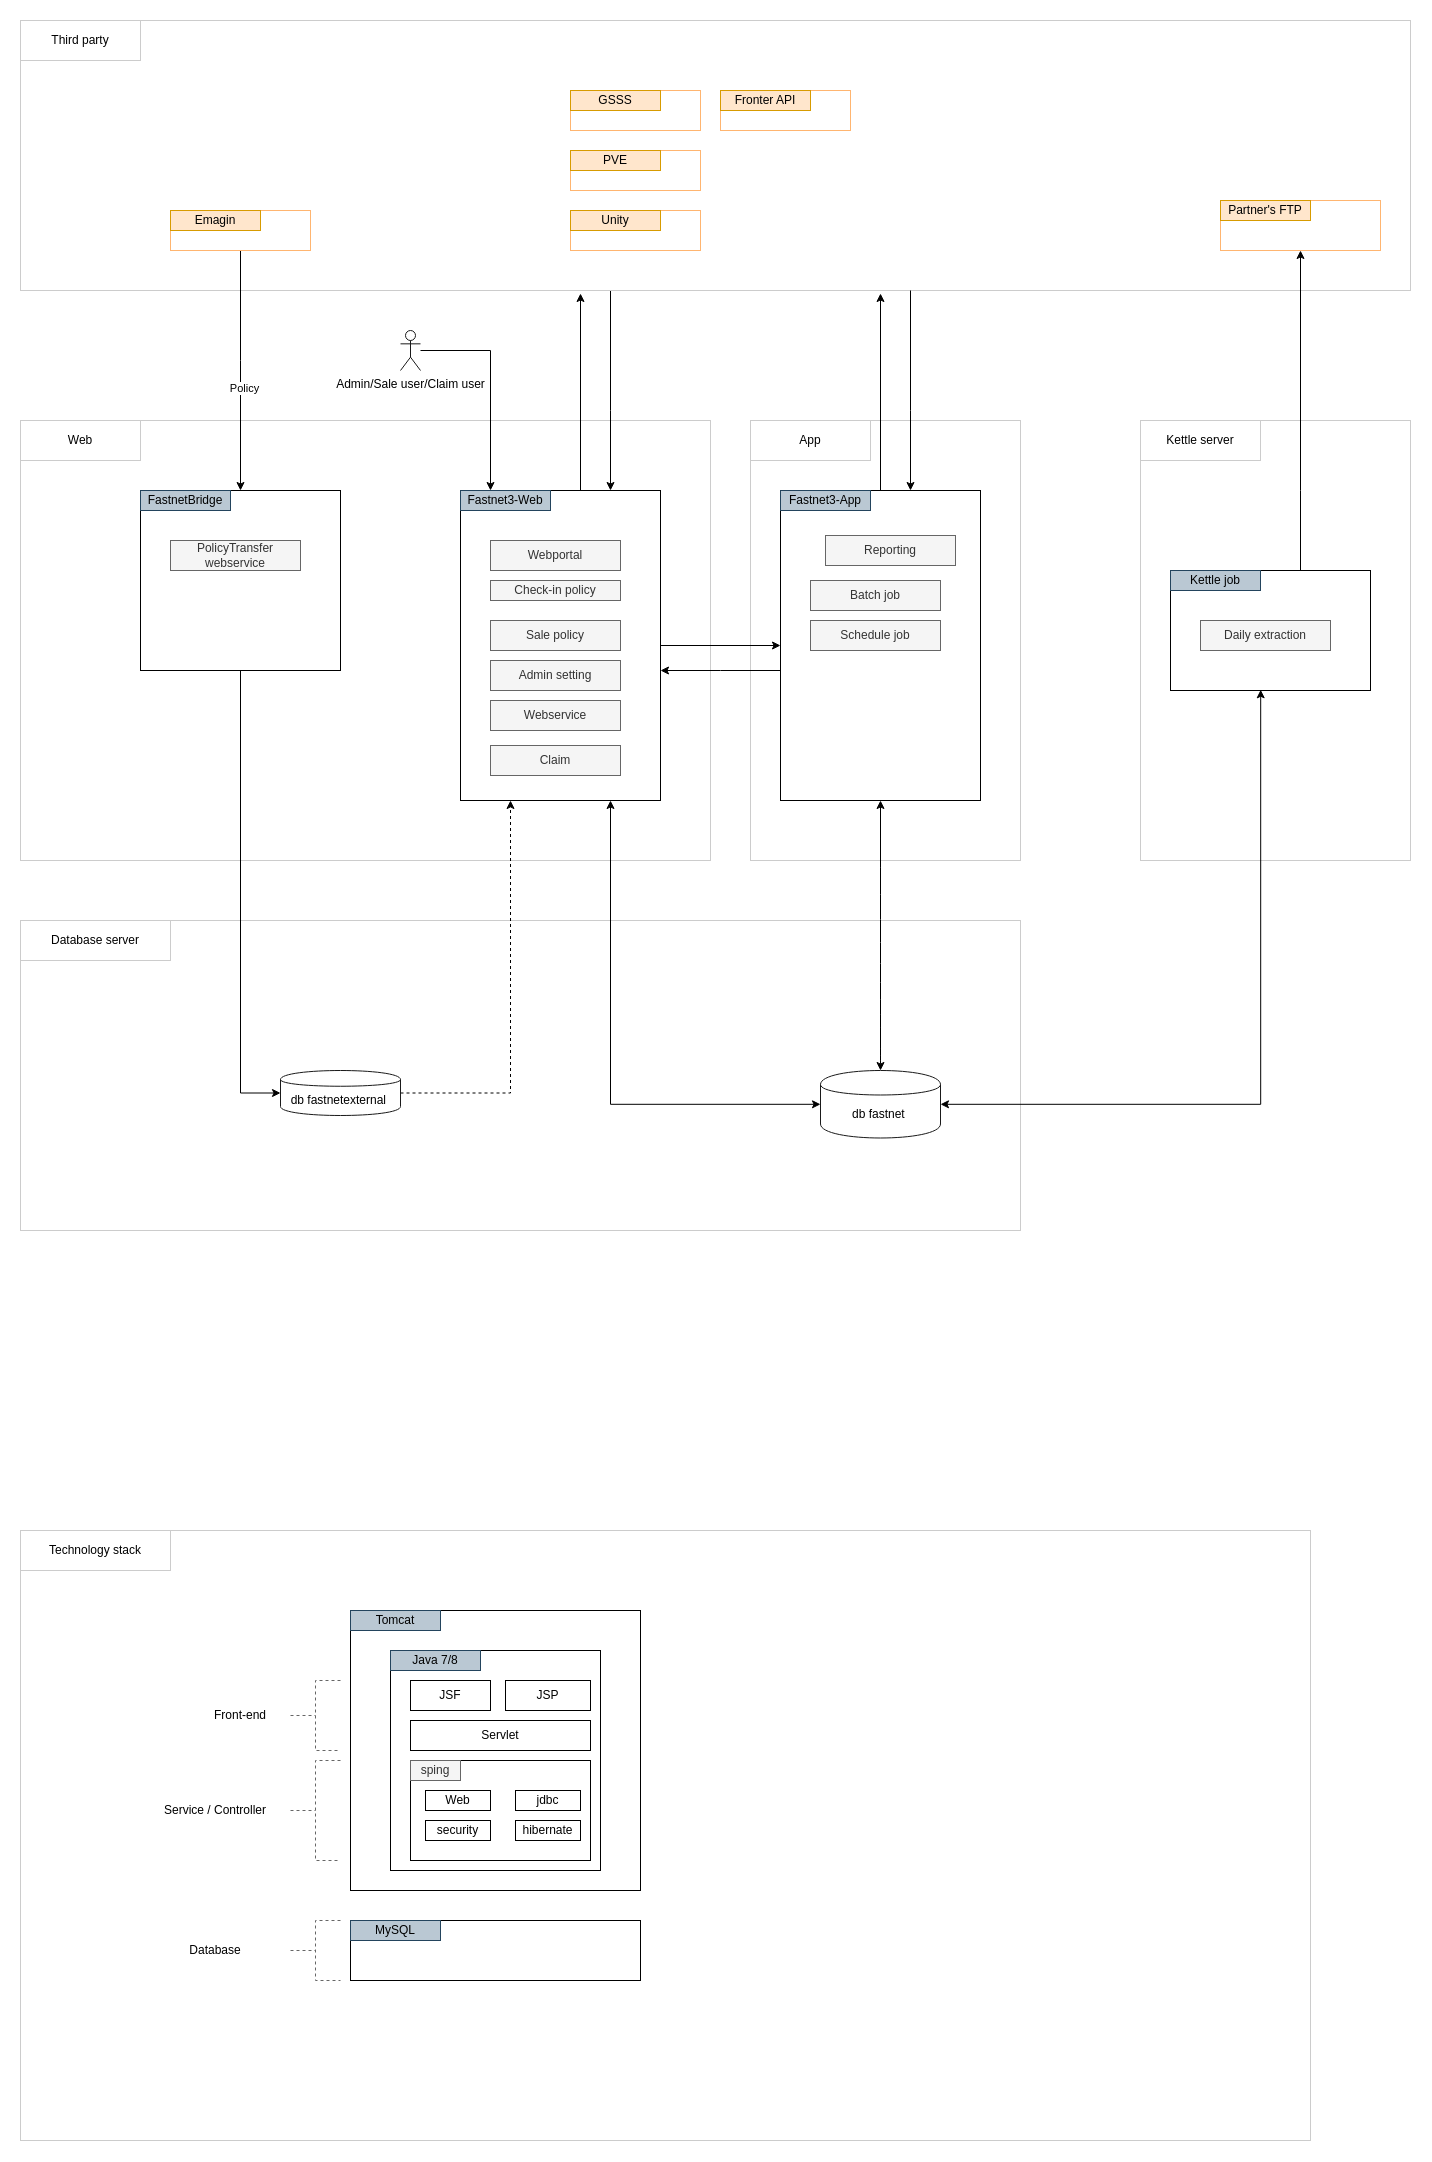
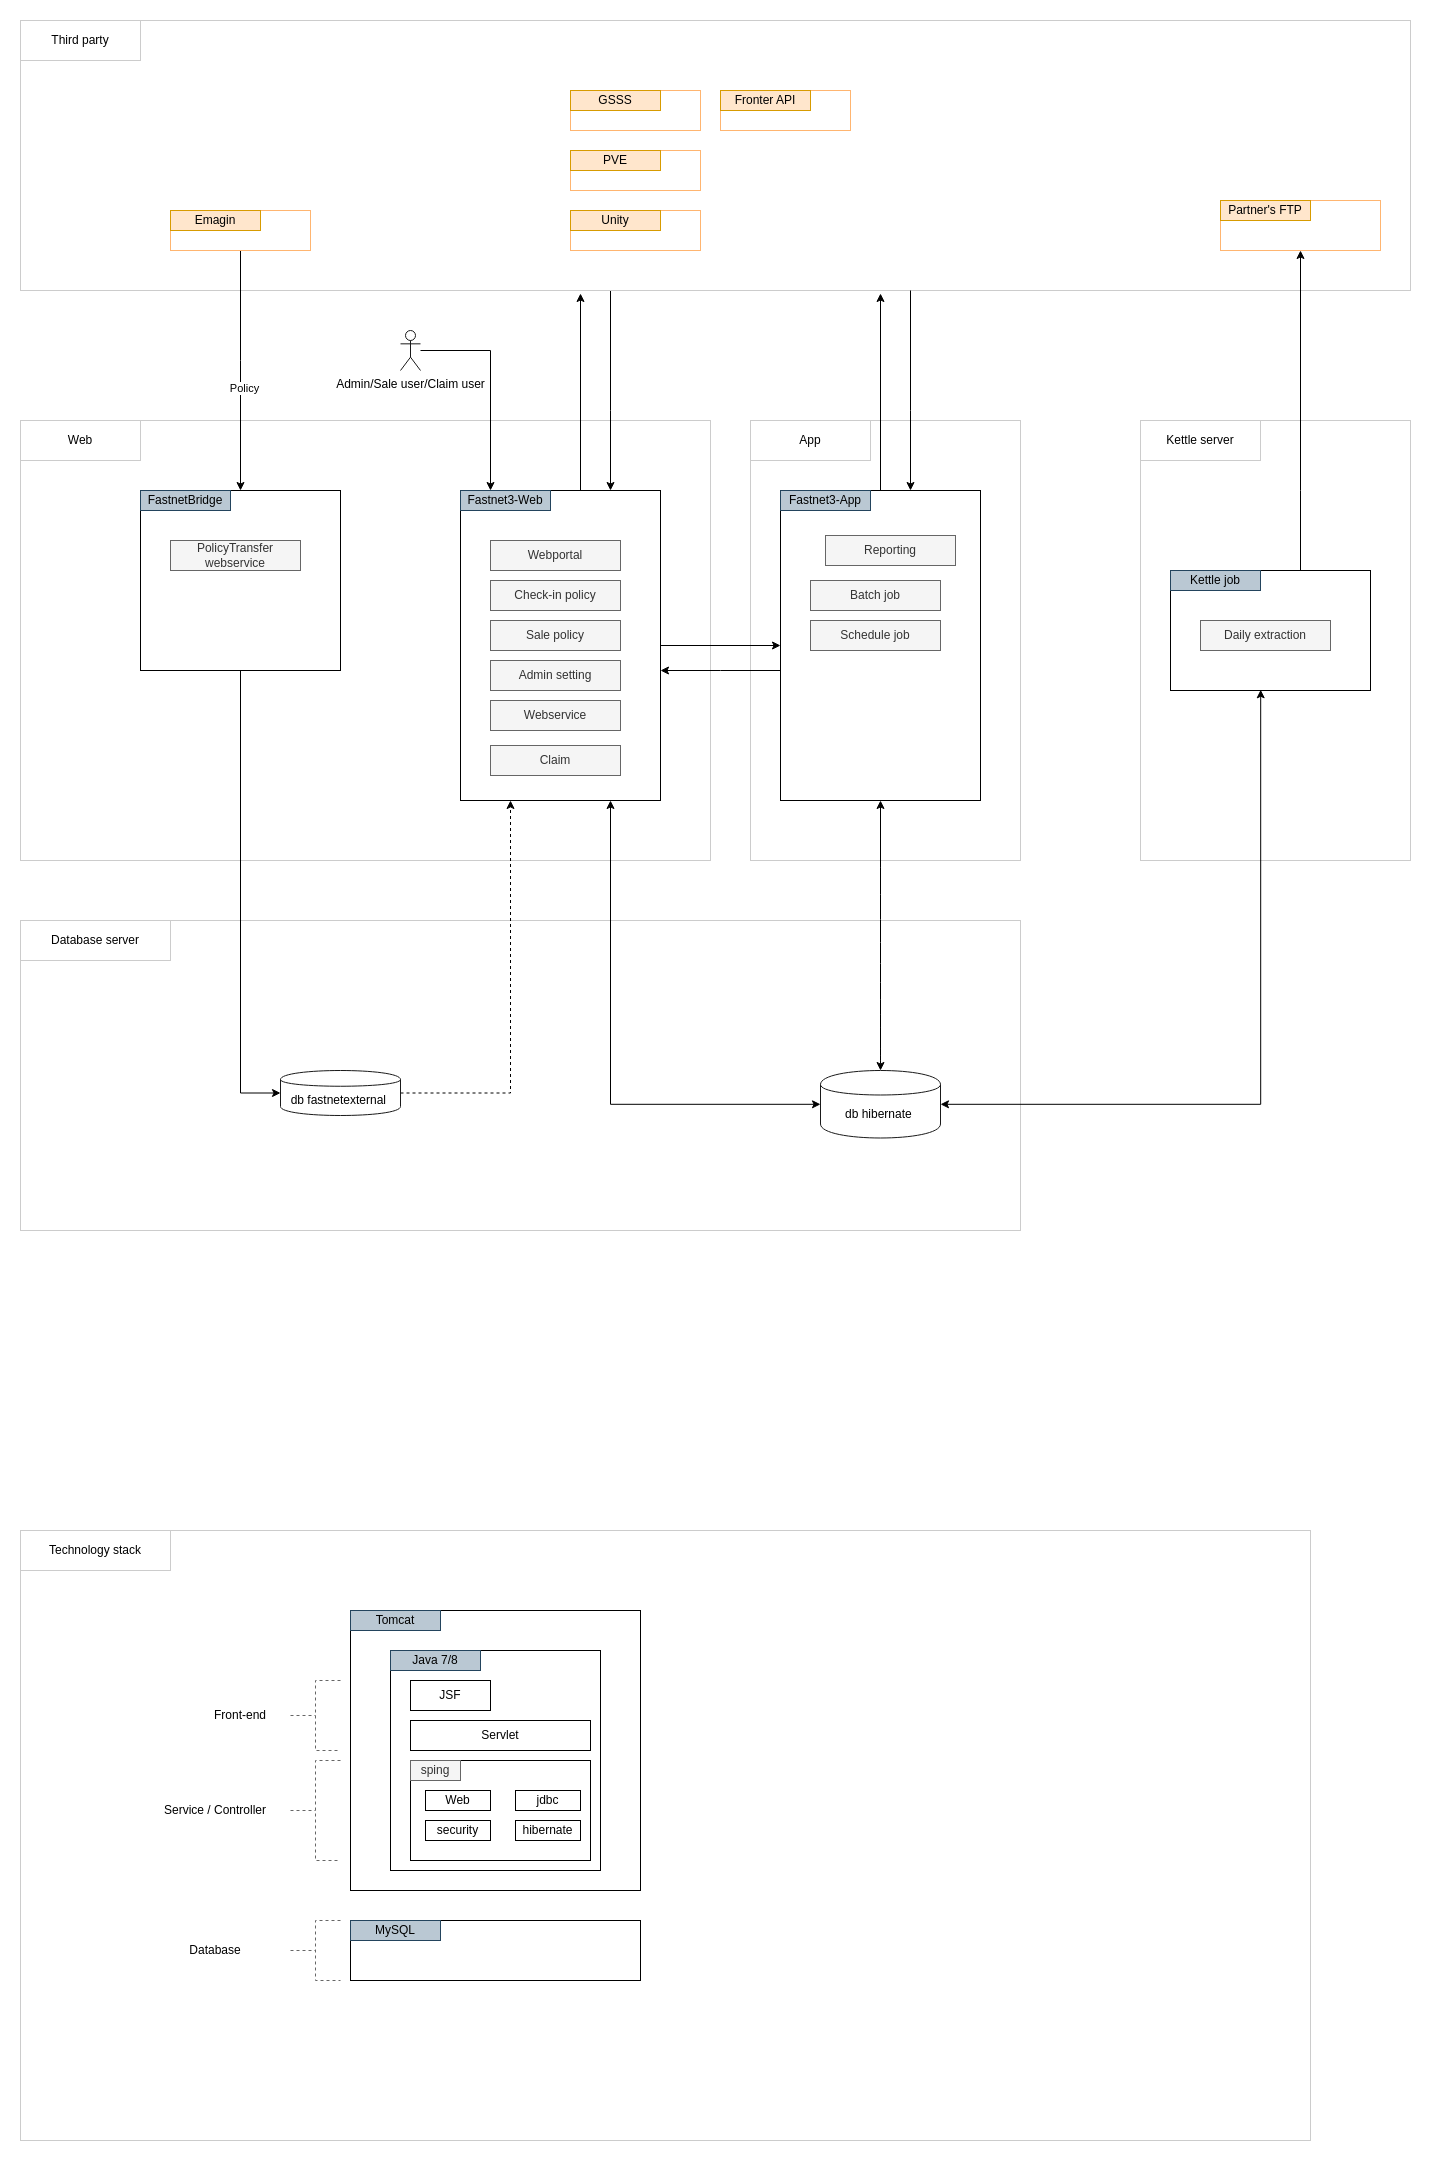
node "Check-in policy": size 130x20 -> 130x30
node "db fastnet": label "db fastnet" -> "db hibernate"
node "JSP": removed
